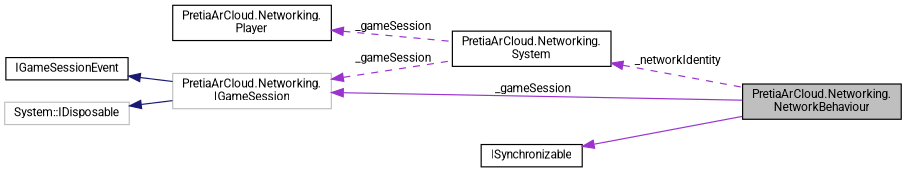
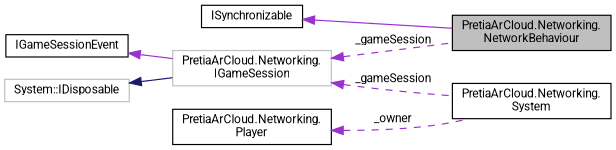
edge "PretiaArCloud.Networking. System" -> "PretiaArCloud.Networking. Player": label " _gameSession" -> " _owner"
edge "PretiaArCloud.Networking. NetworkBehaviour" -> "PretiaArCloud.Networking. System": removed, label "_networkIdentity"
edge "PretiaArCloud.Networking. IGameSession" -> "IGameSessionEvent": color midnightblue -> darkorchid3
edge "PretiaArCloud.Networking. NetworkBehaviour" -> "PretiaArCloud.Networking. IGameSession": style solid -> dashed
